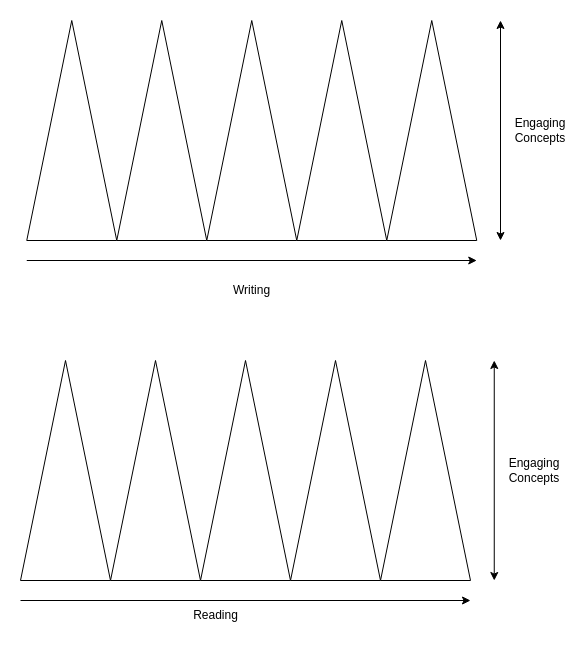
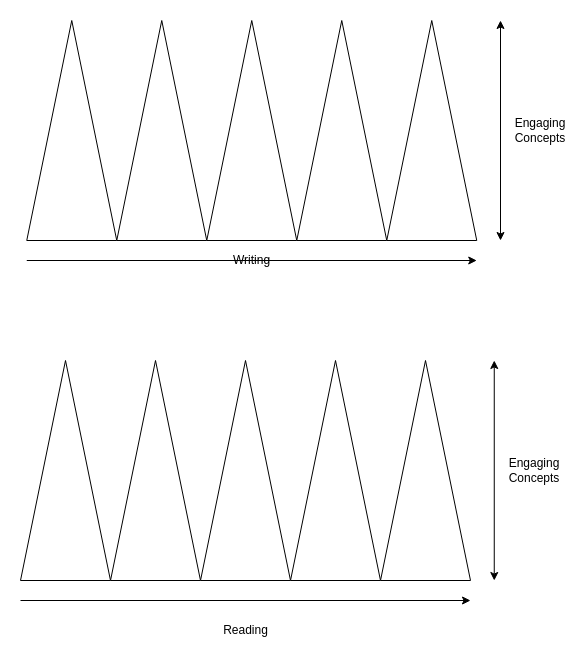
node "Writing": moved (252, 291) -> (252, 261)
node "Reading": moved (216, 616) -> (246, 631)
